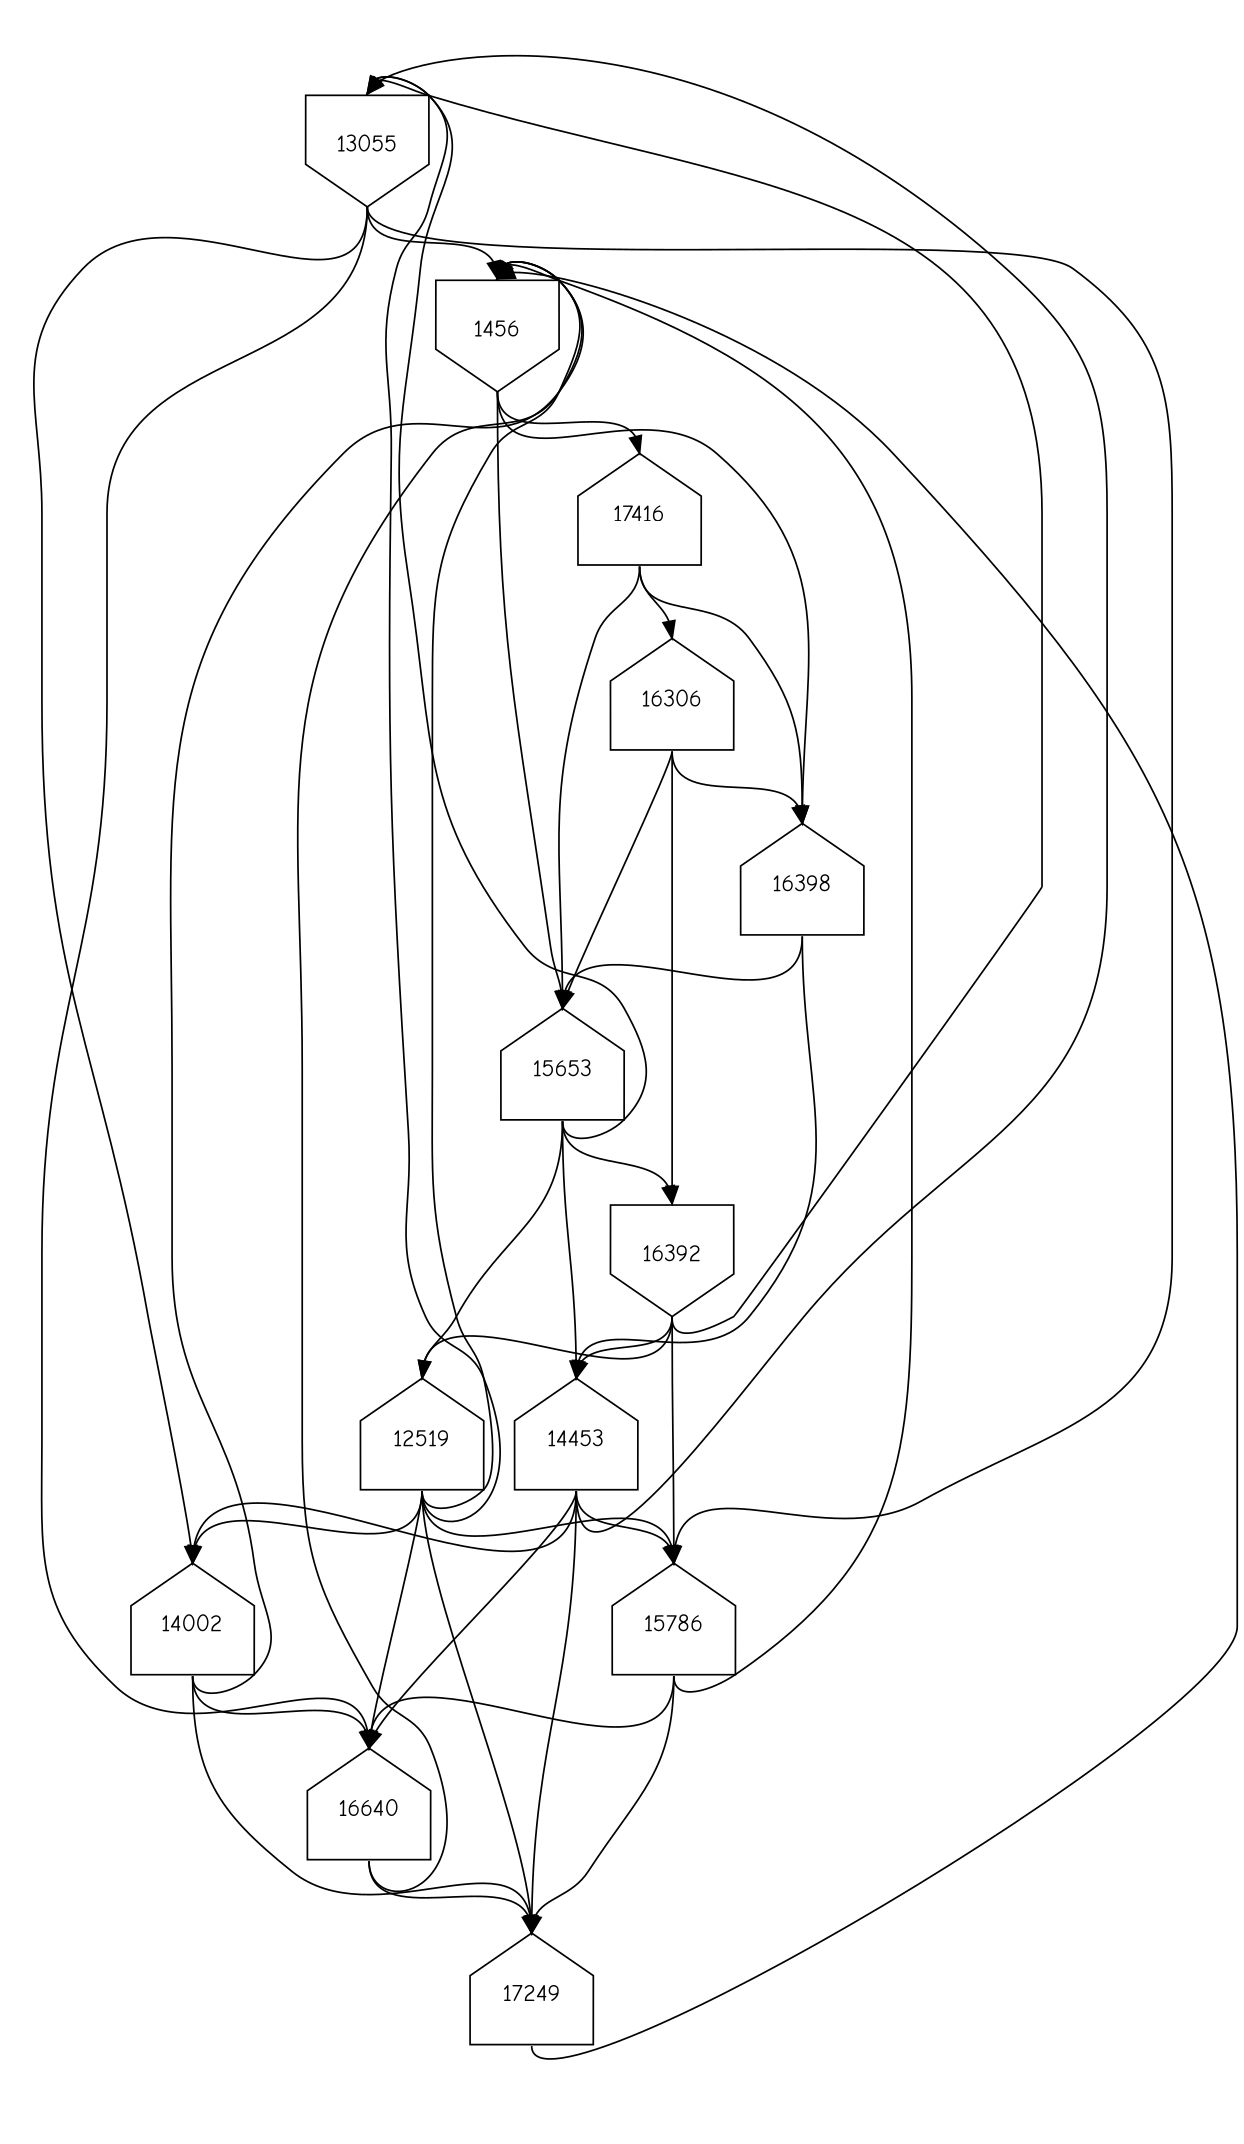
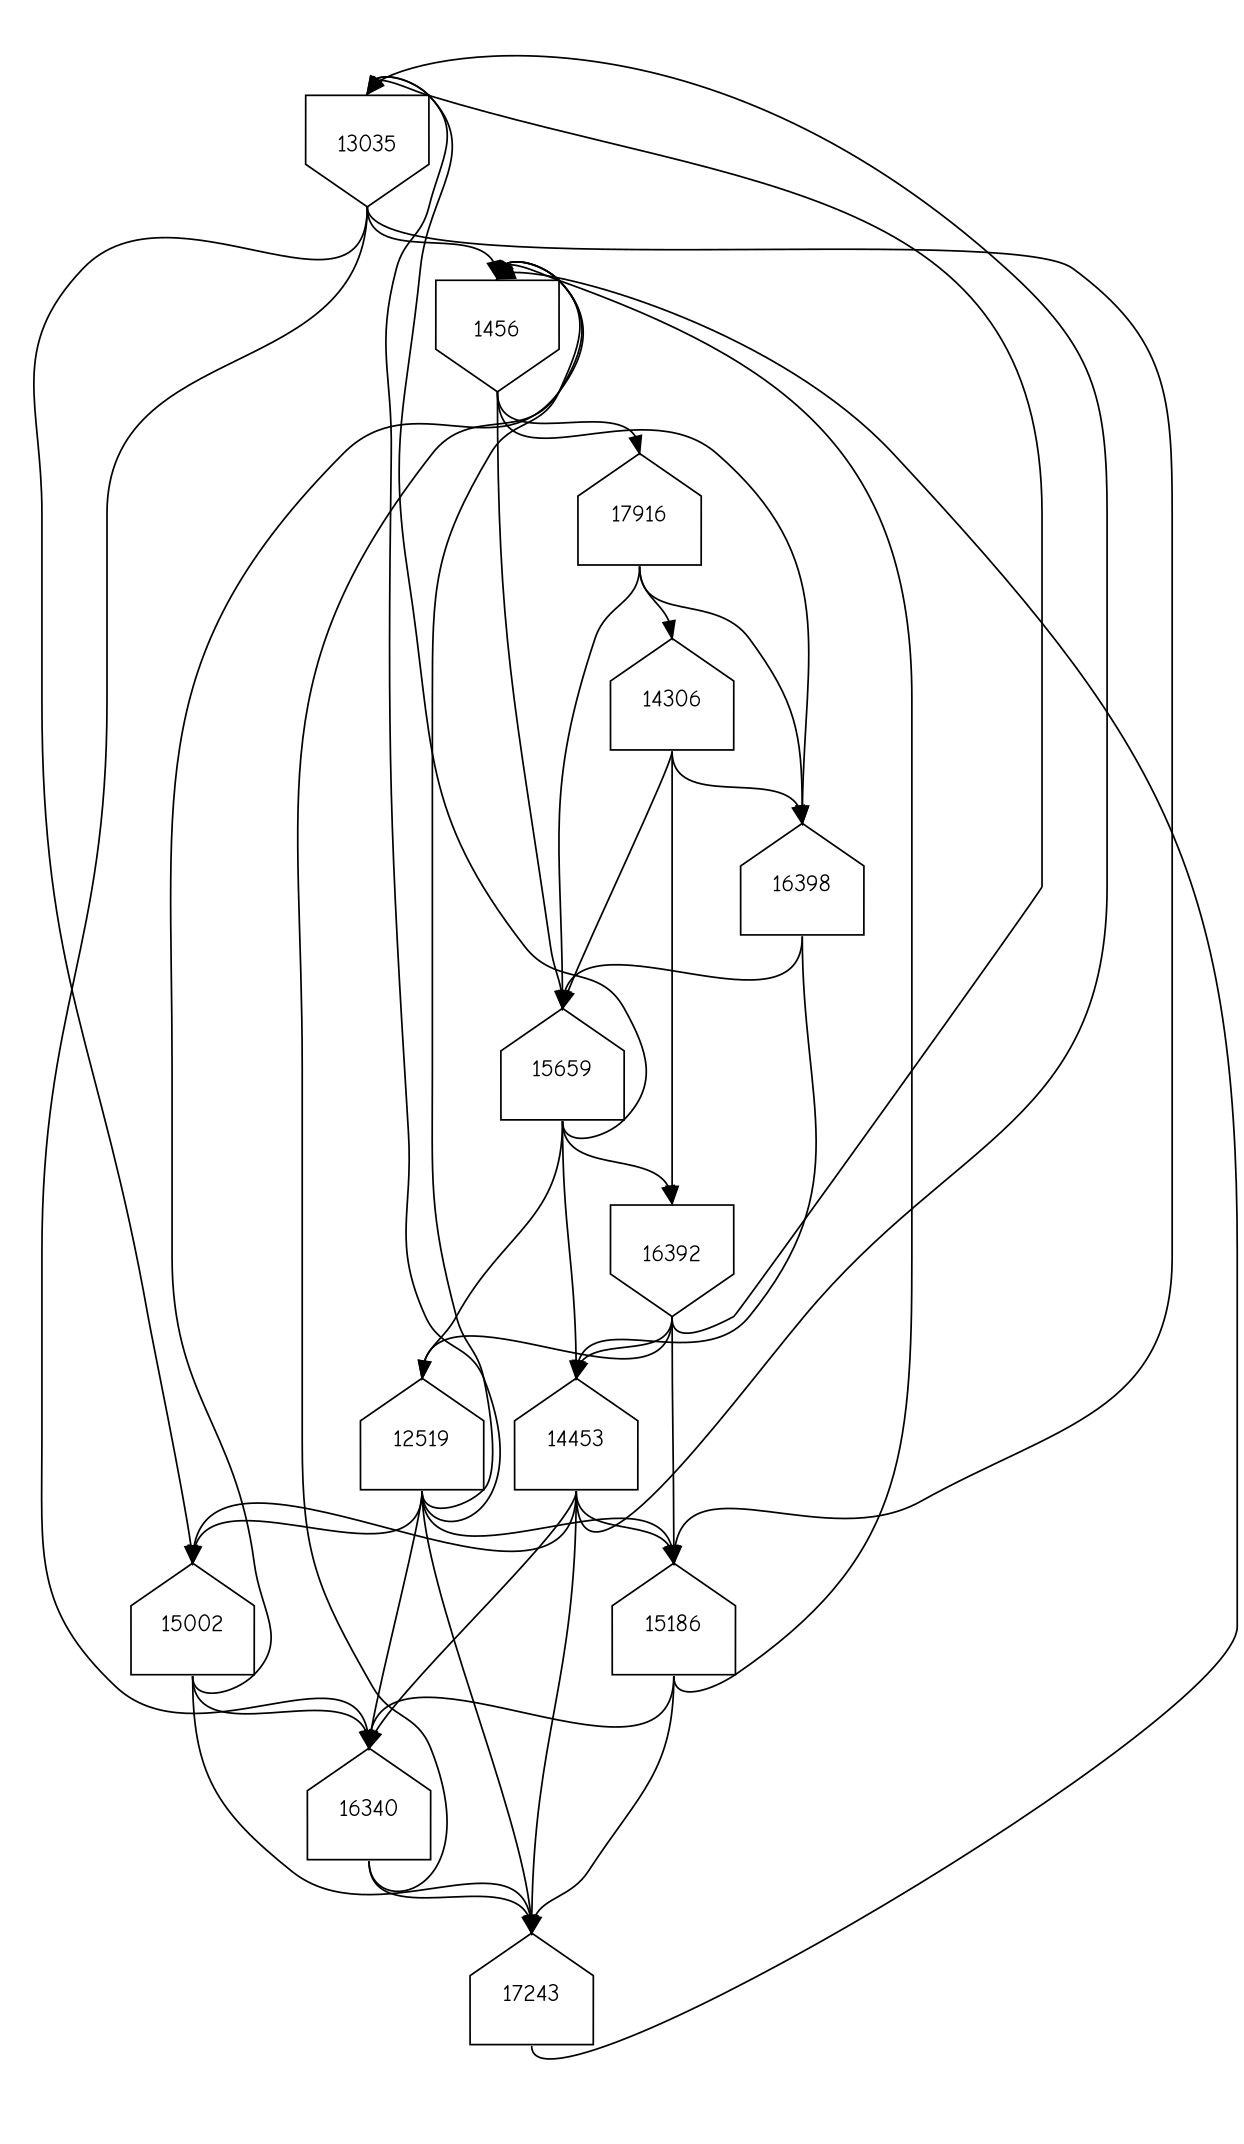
node "13055": label "13055" -> "13035"
node "17416": label "17416" -> "17916"
node "16306": label "16306" -> "14306"
node "15653": label "15653" -> "15659"
node "14002": label "14002" -> "15002"
node "15786": label "15786" -> "15186"
node "16640": label "16640" -> "16340"
node "17249": label "17249" -> "17243"
